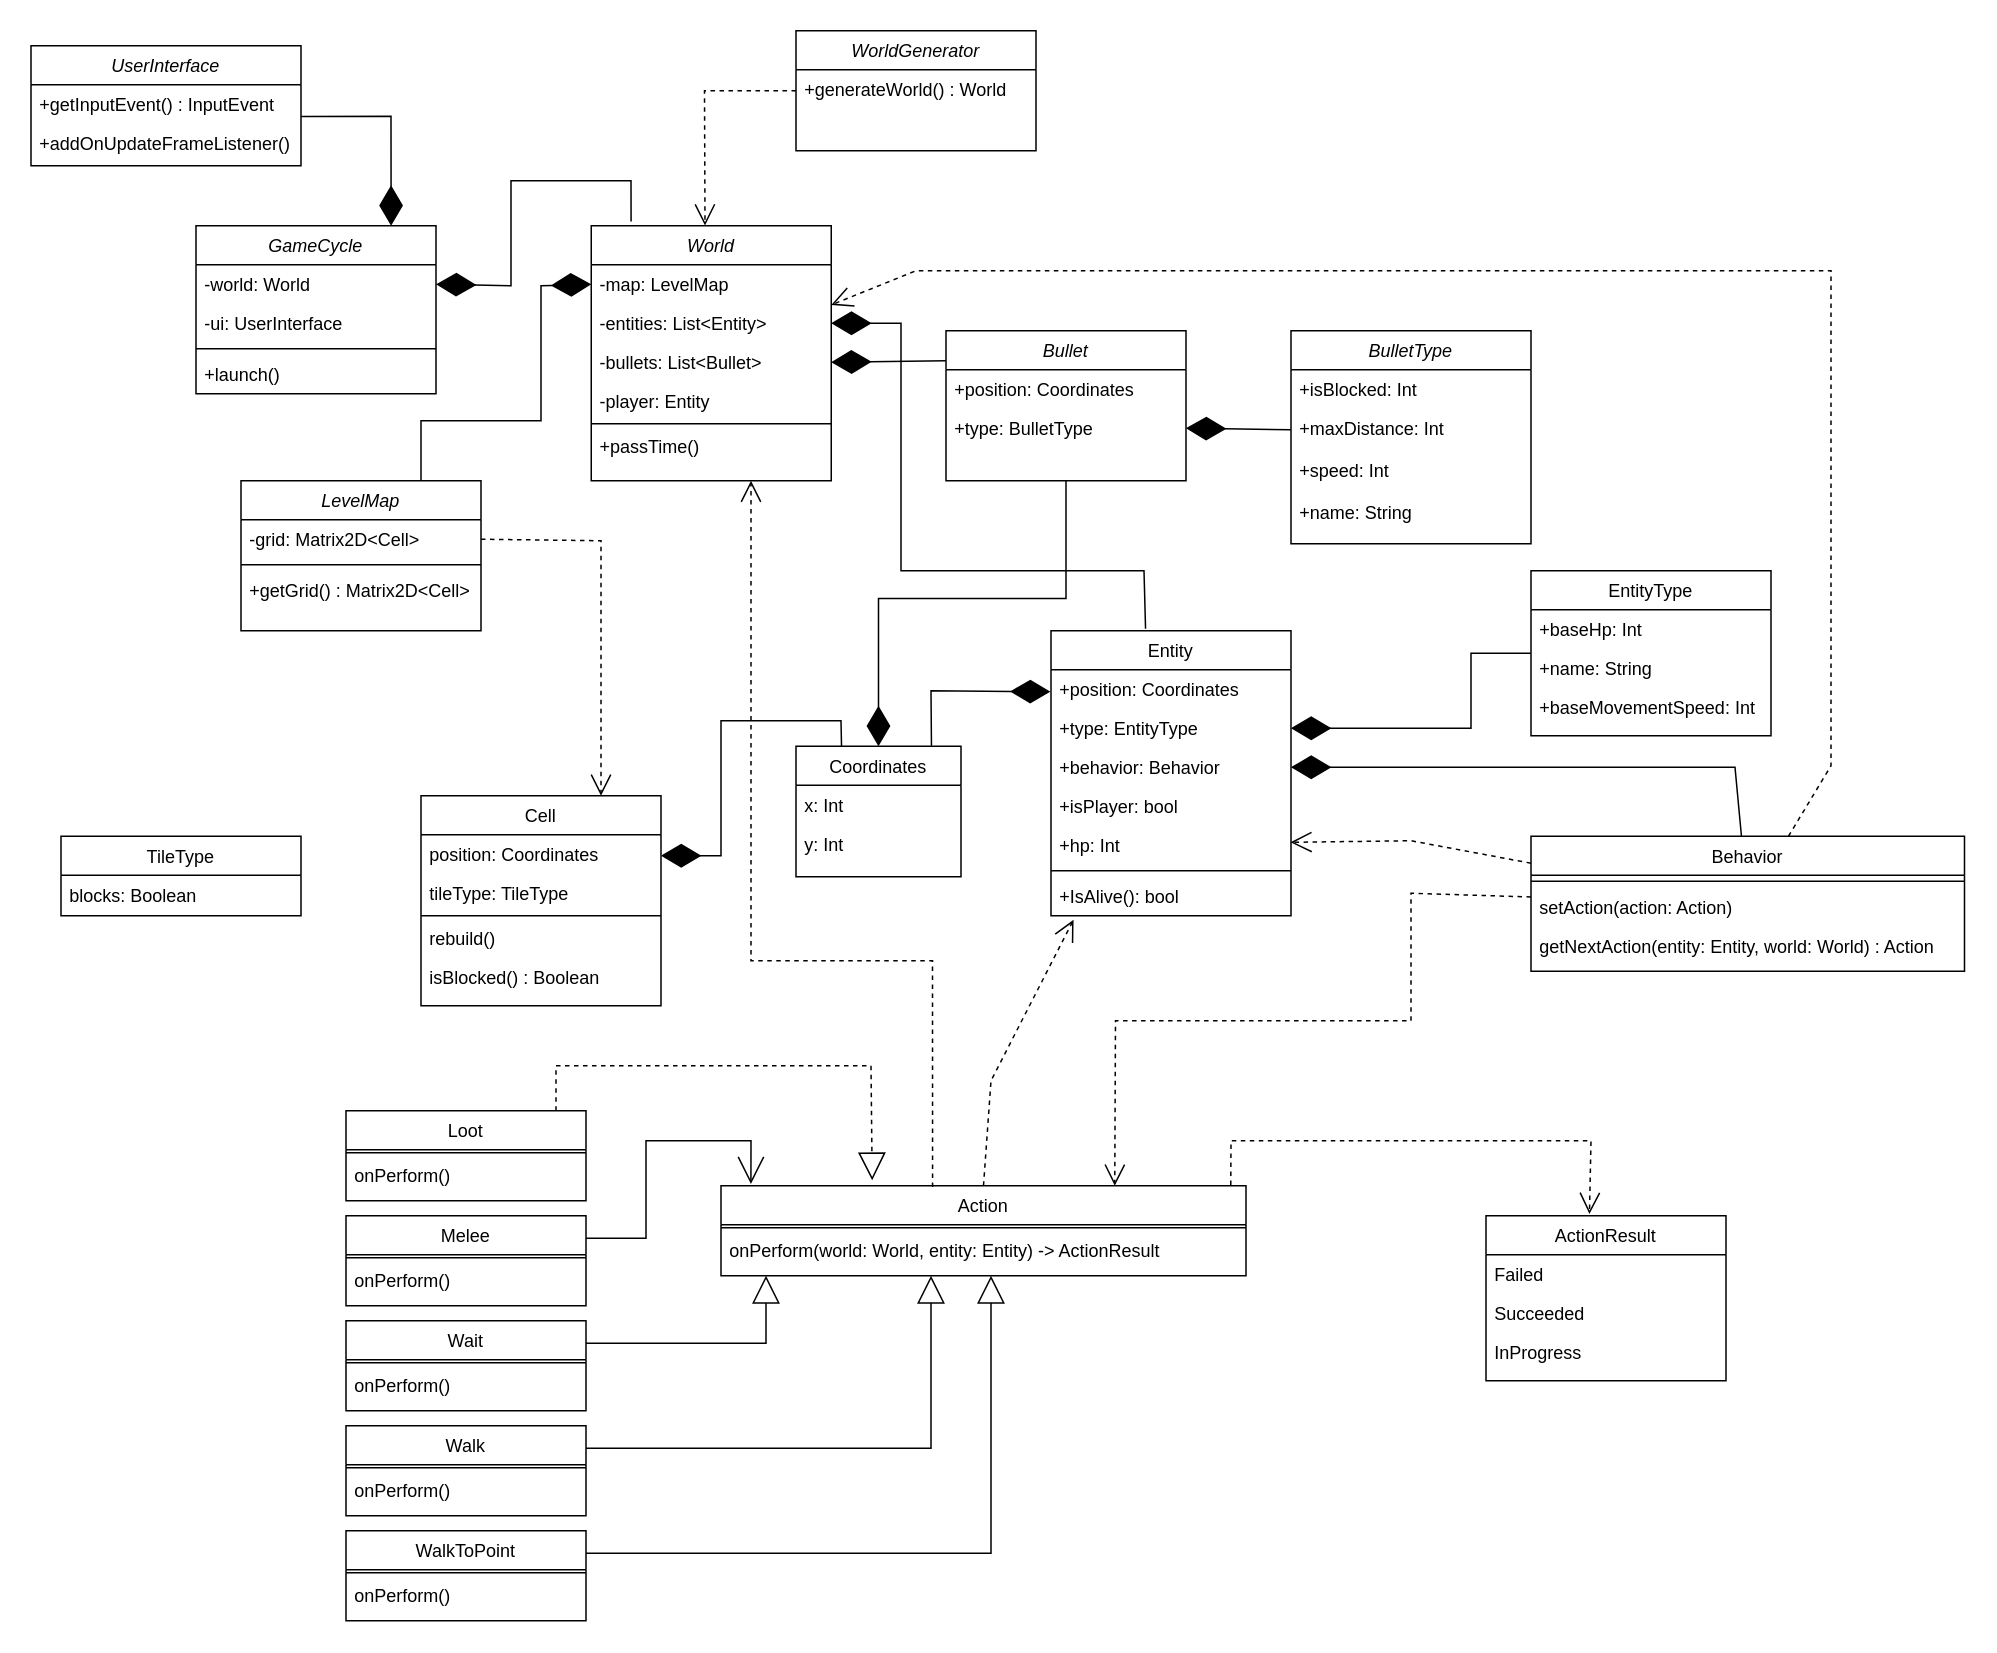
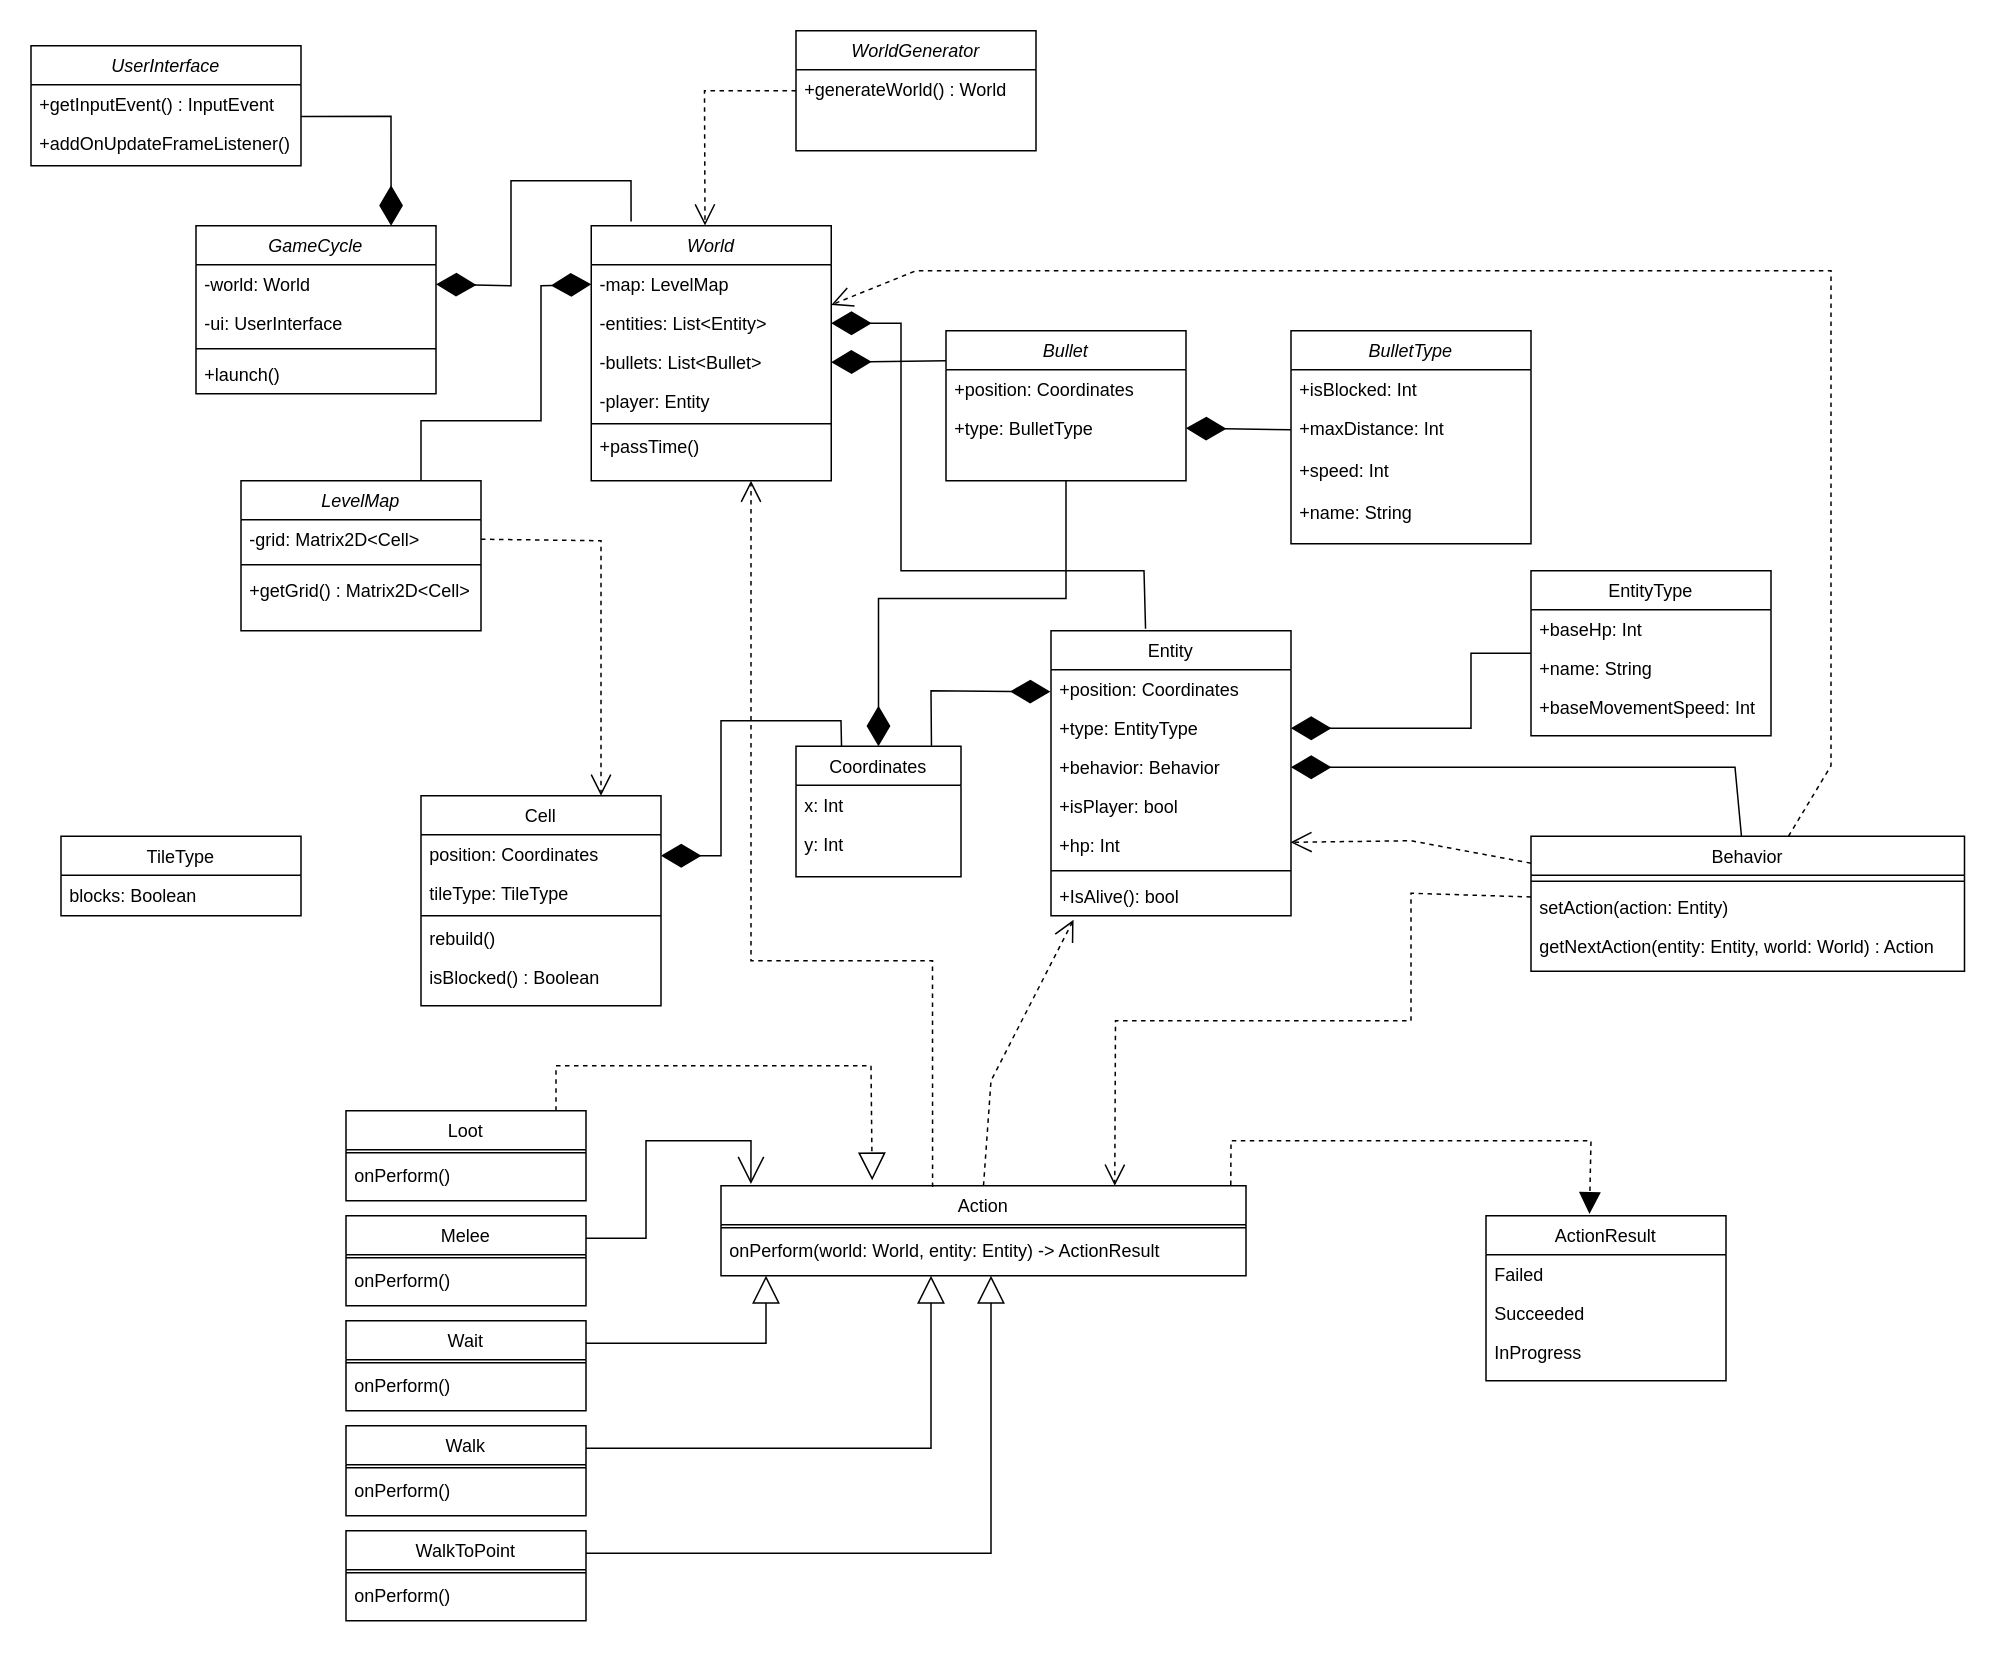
node "setAction(action: Action)": label "setAction(action: Action)" -> "setAction(action: Entity)"
edge "Action" -> "ActionResult": arrowhead open -> block
